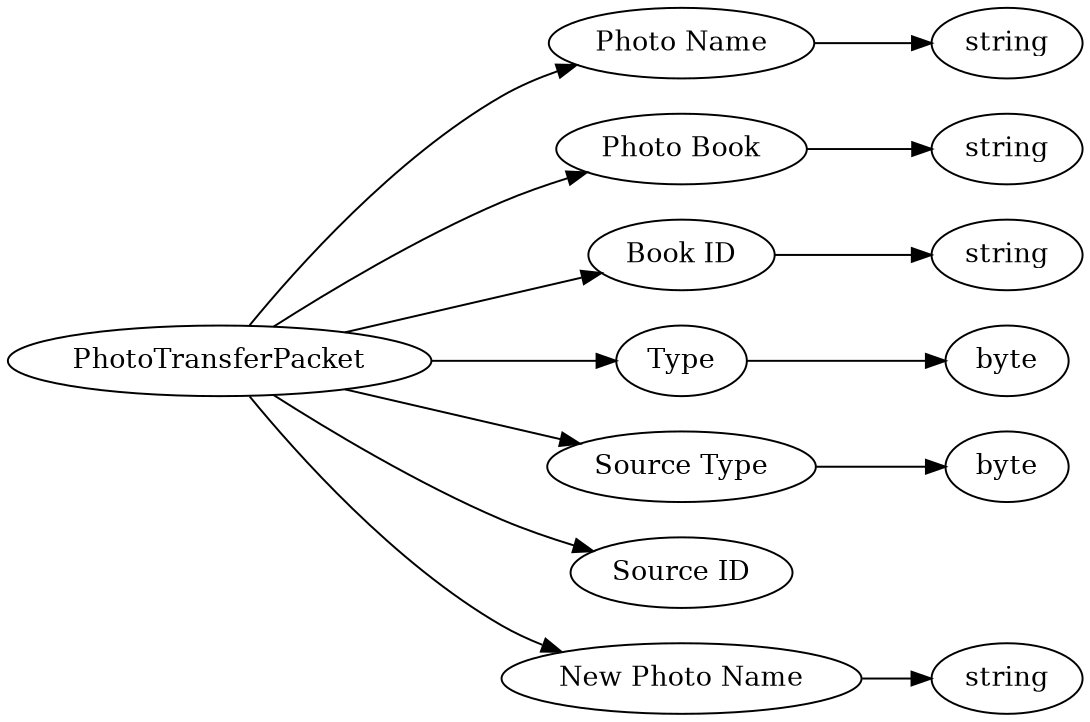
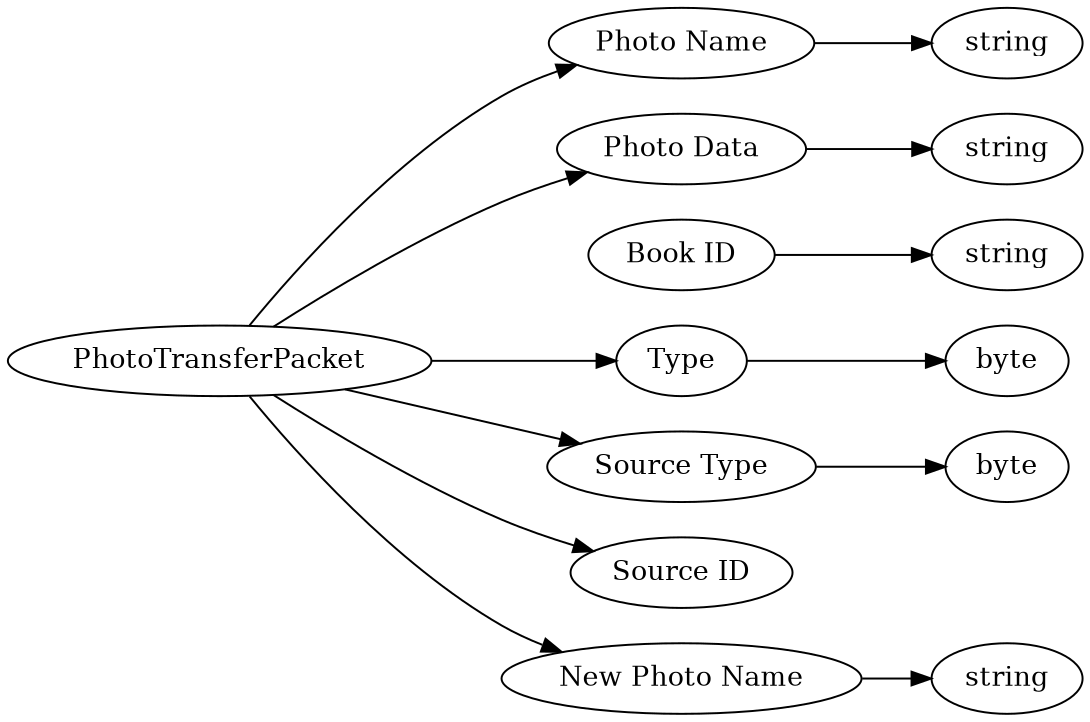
node "Photo Book": label "Photo Book" -> "Photo Data"
edge "PhotoTransferPacket" -> "Book ID": removed
